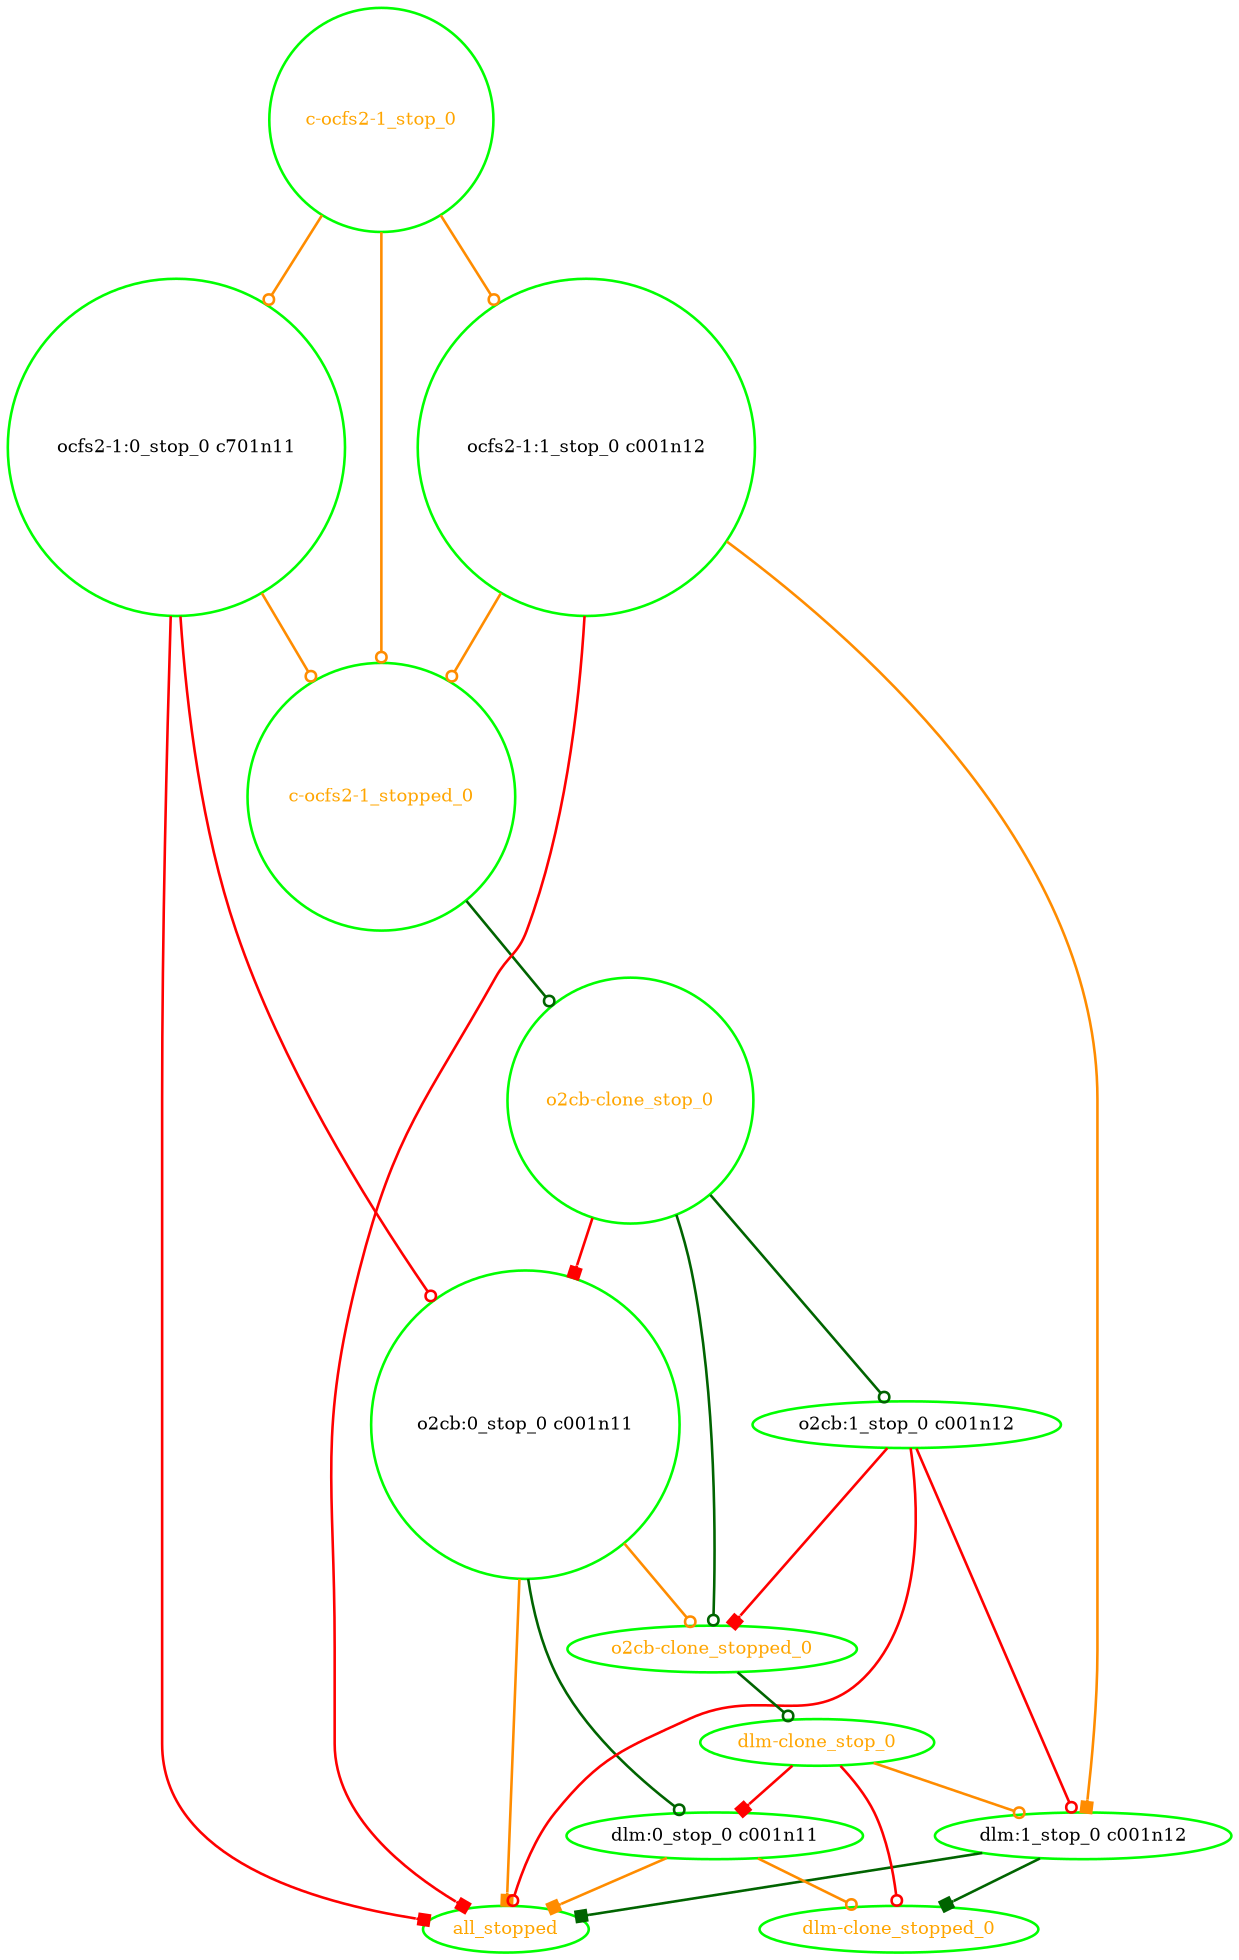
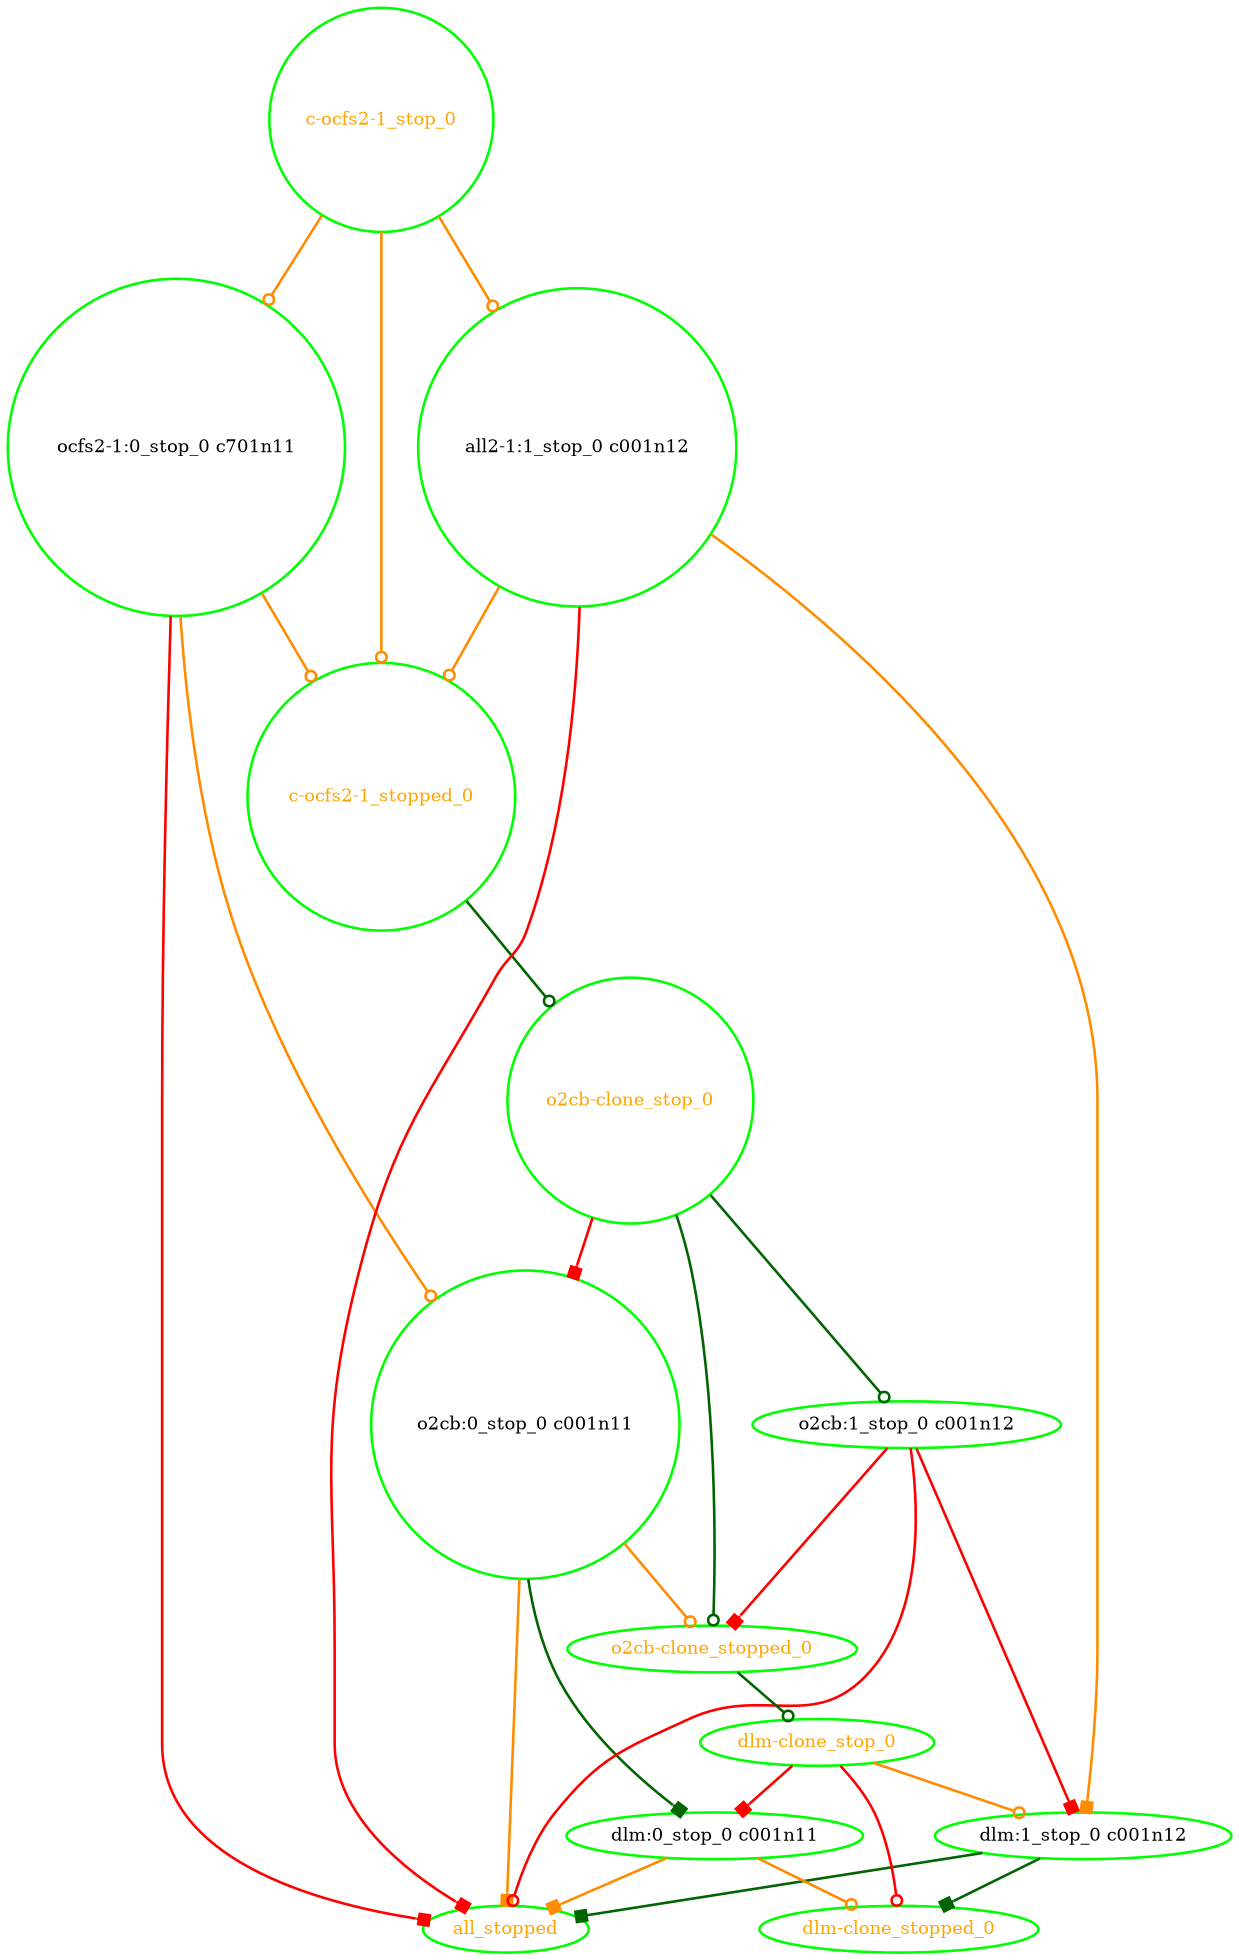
node "ocfs2-1:1_stop_0 c001n12": label "ocfs2-1:1_stop_0 c001n12" -> "all2-1:1_stop_0 c001n12"
edge "ocfs2-1:0_stop_0 c701n11" -> "o2cb:0_stop_0 c001n11": color red -> darkorange
edge "o2cb:1_stop_0 c001n12" -> "dlm:1_stop_0 c001n12": arrowhead odot -> box
edge "o2cb:0_stop_0 c001n11" -> "dlm:0_stop_0 c001n11": arrowhead odot -> box
